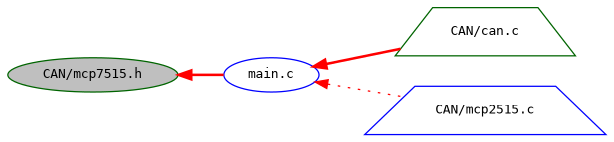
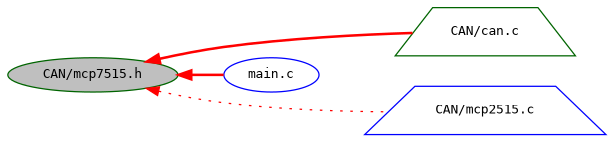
edge "CAN/can.c" -> "main.c": now "CAN/can.c" -> "CAN/mcp7515.h"
edge "CAN/mcp2515.c" -> "main.c": now "CAN/mcp2515.c" -> "CAN/mcp7515.h"
